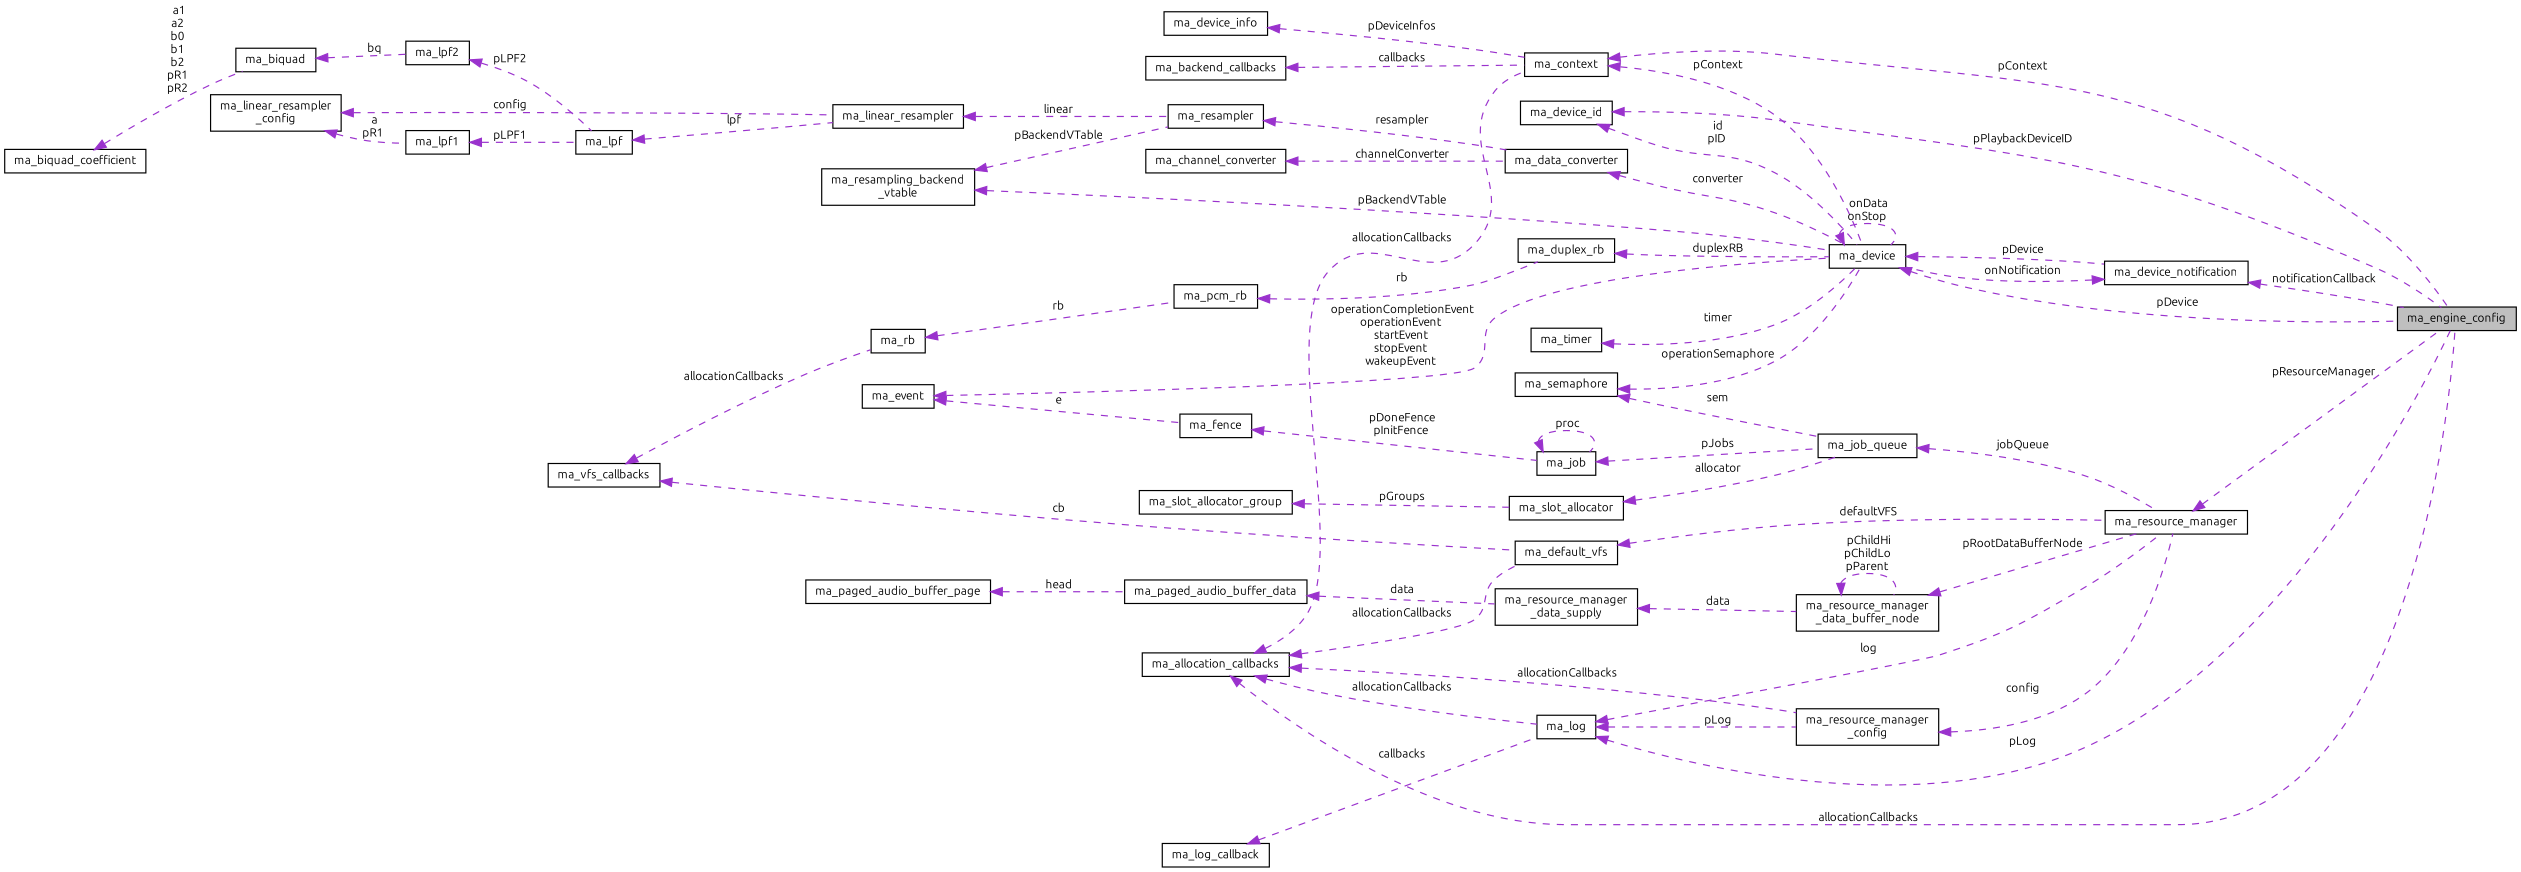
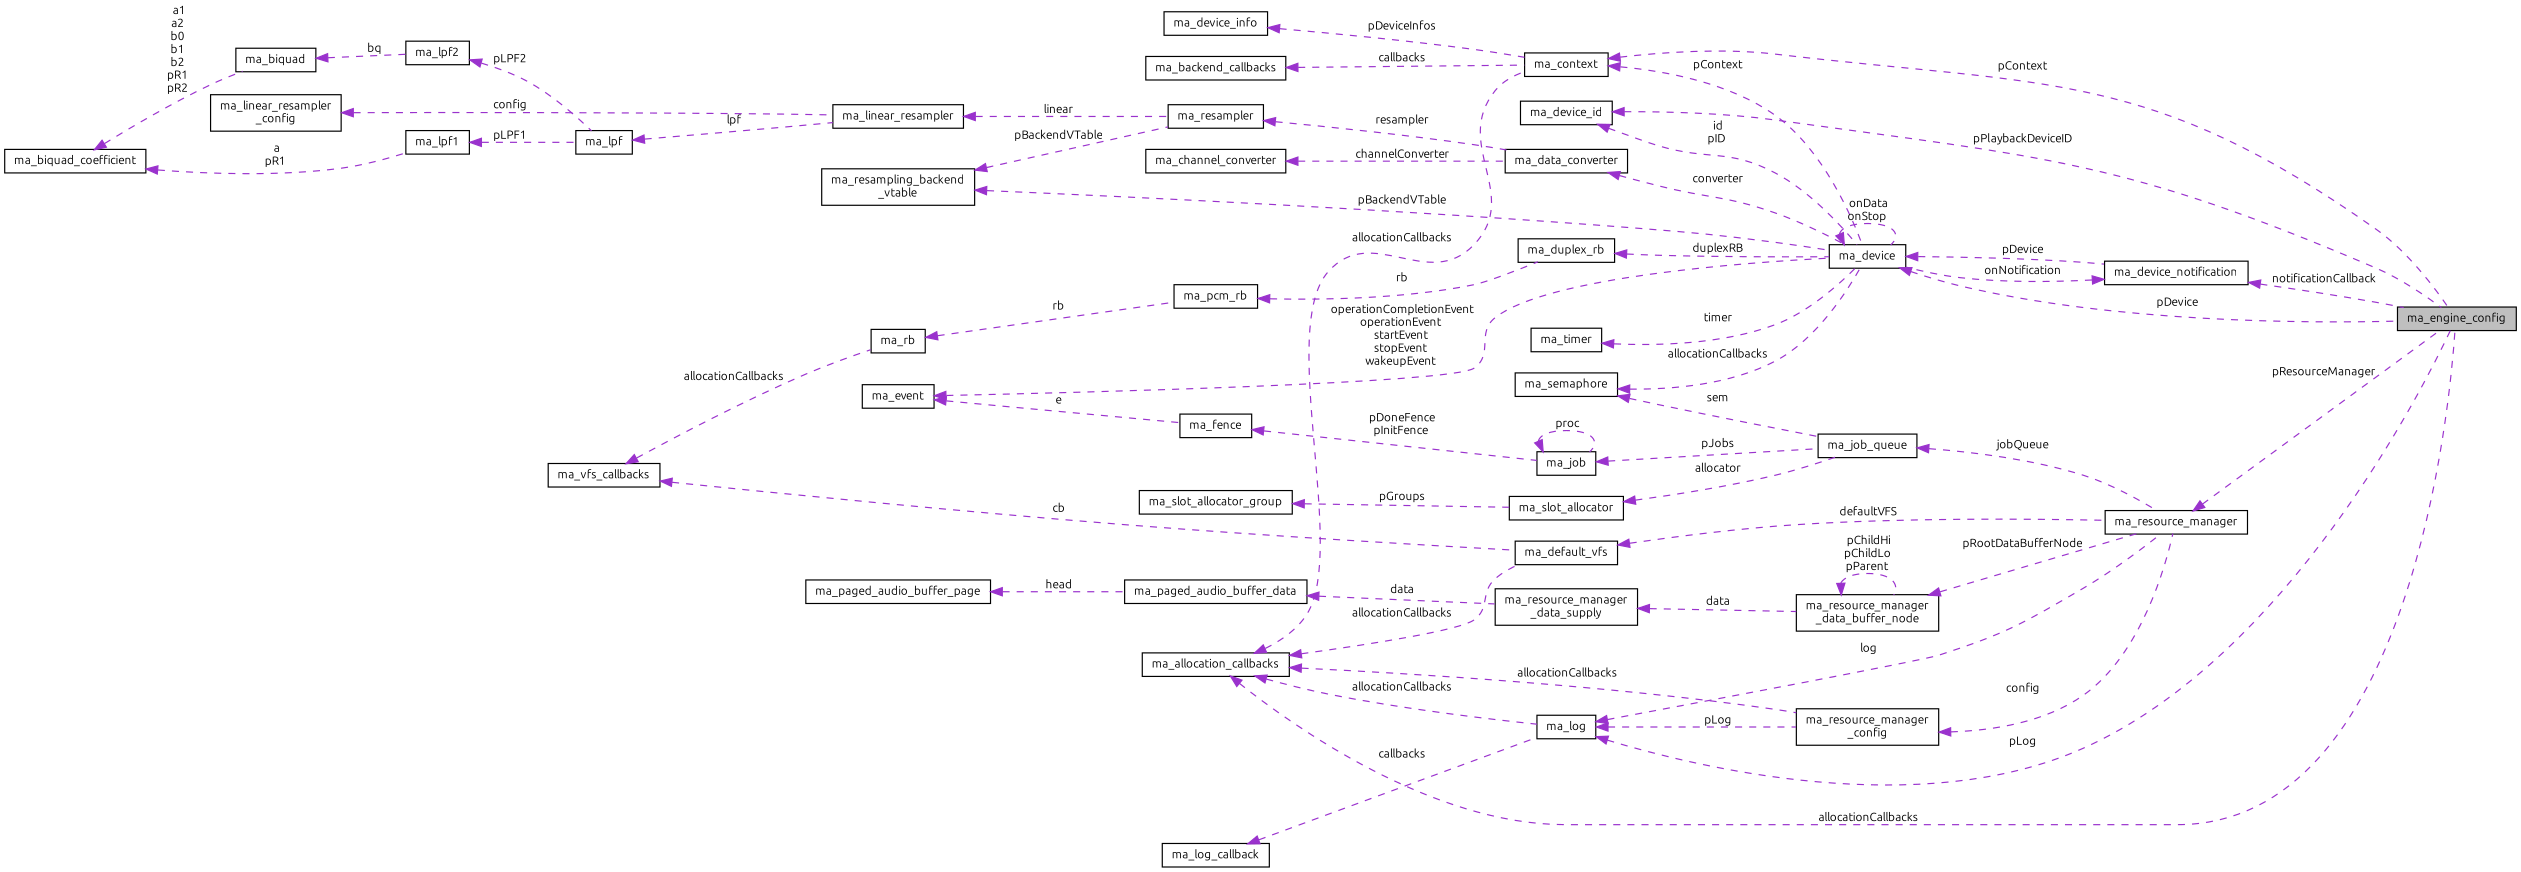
edge "ma_lpf1" -> "ma_linear_resampler _config": now "ma_lpf1" -> "ma_biquad_coefficient"
edge "ma_device" -> "ma_semaphore": label " operationSemaphore" -> " allocationCallbacks"
